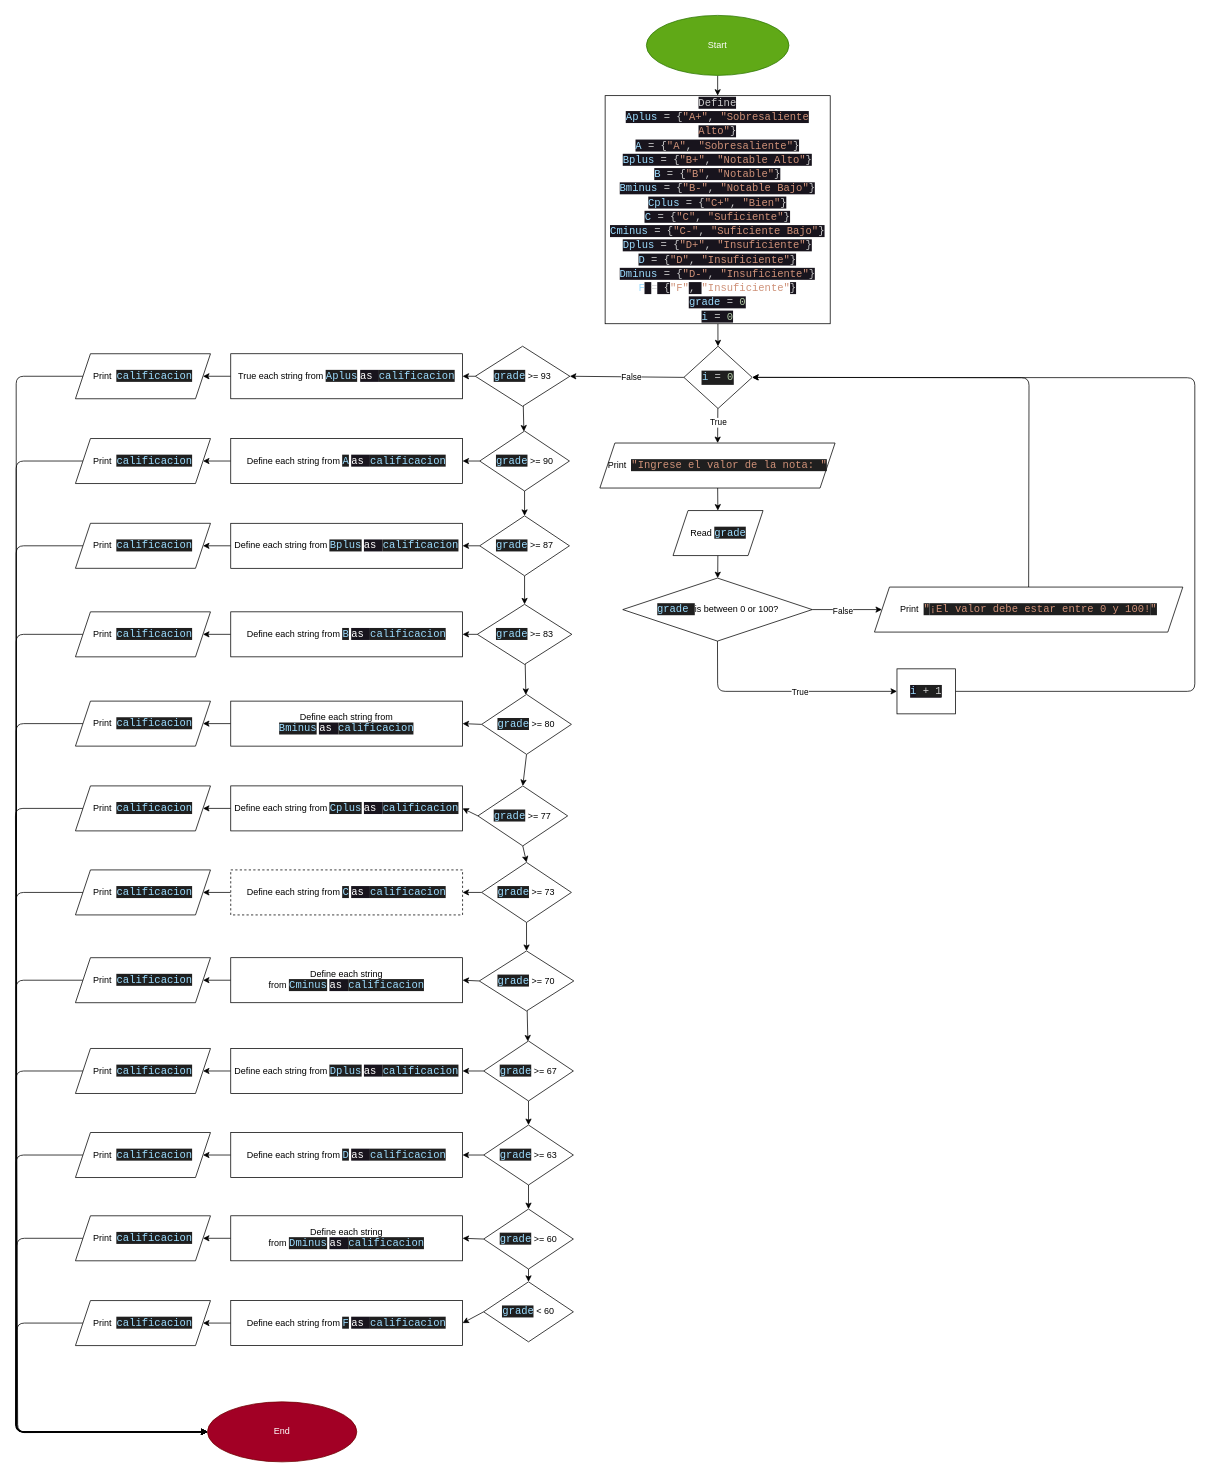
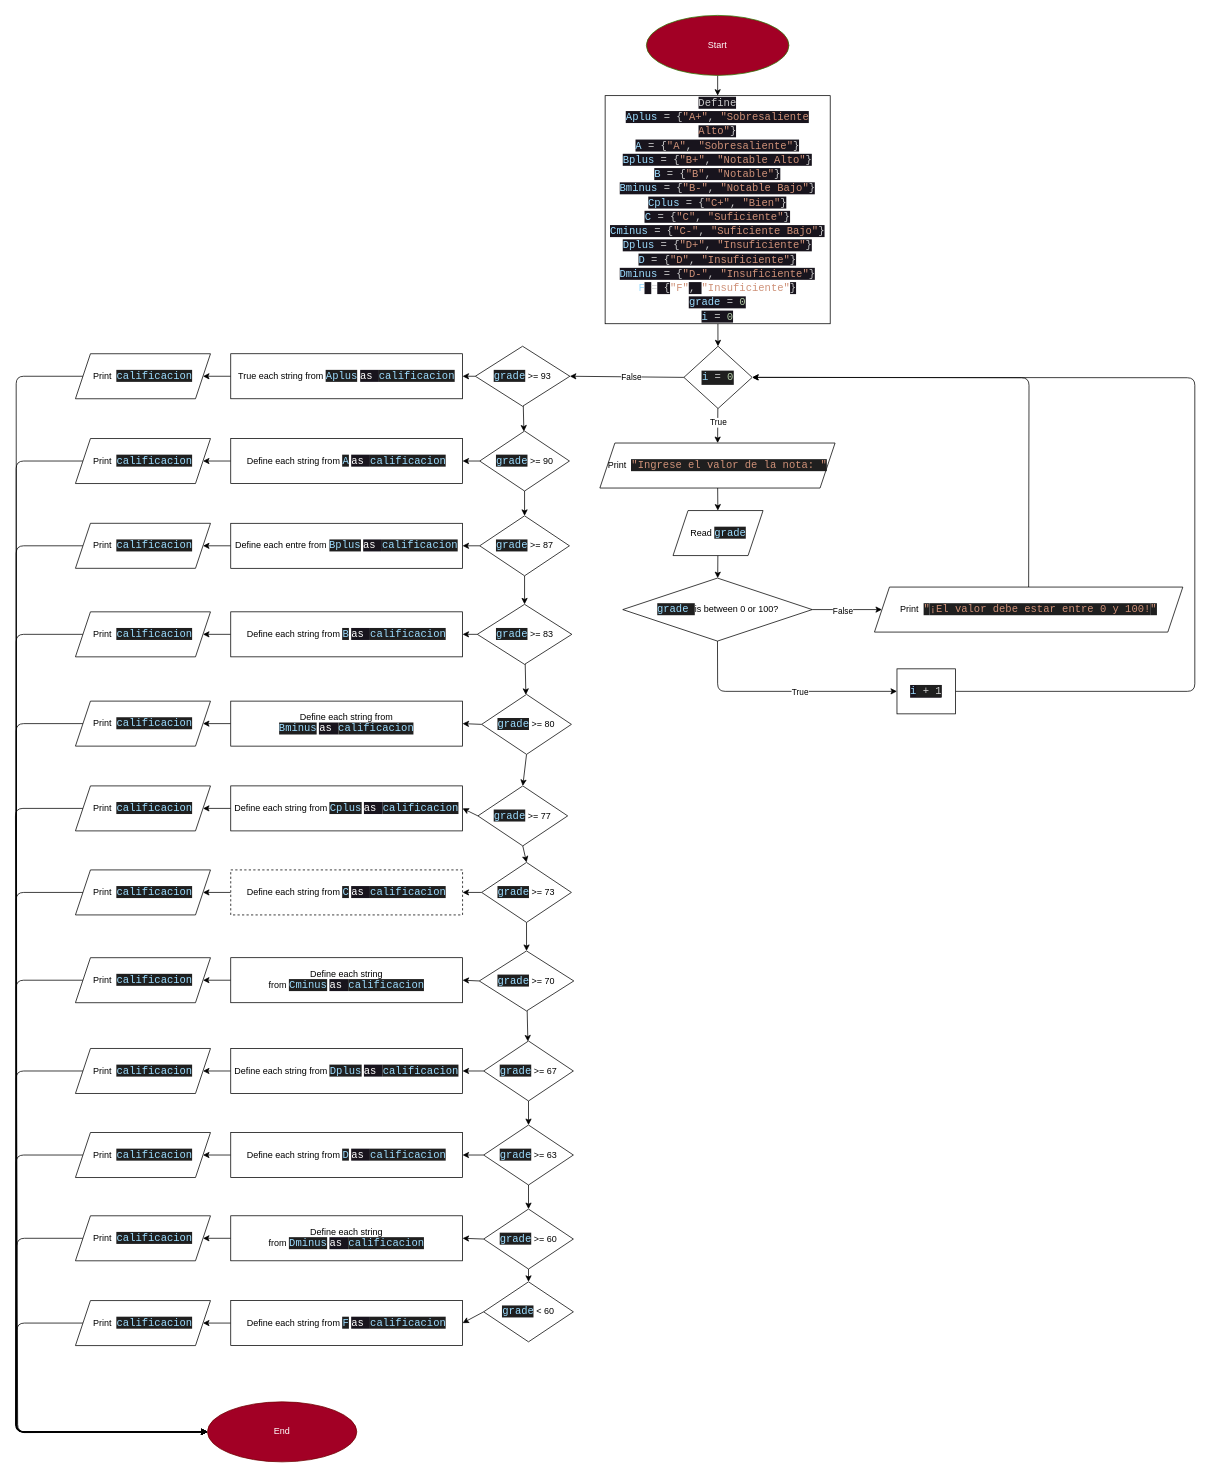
node "Start": fillcolor #60a917 -> #a20025
node "Define each string from Bplus as calificacion": label "Define each string from Bplus as calificacion" -> "Define each entre from Bplus as calificacion"
